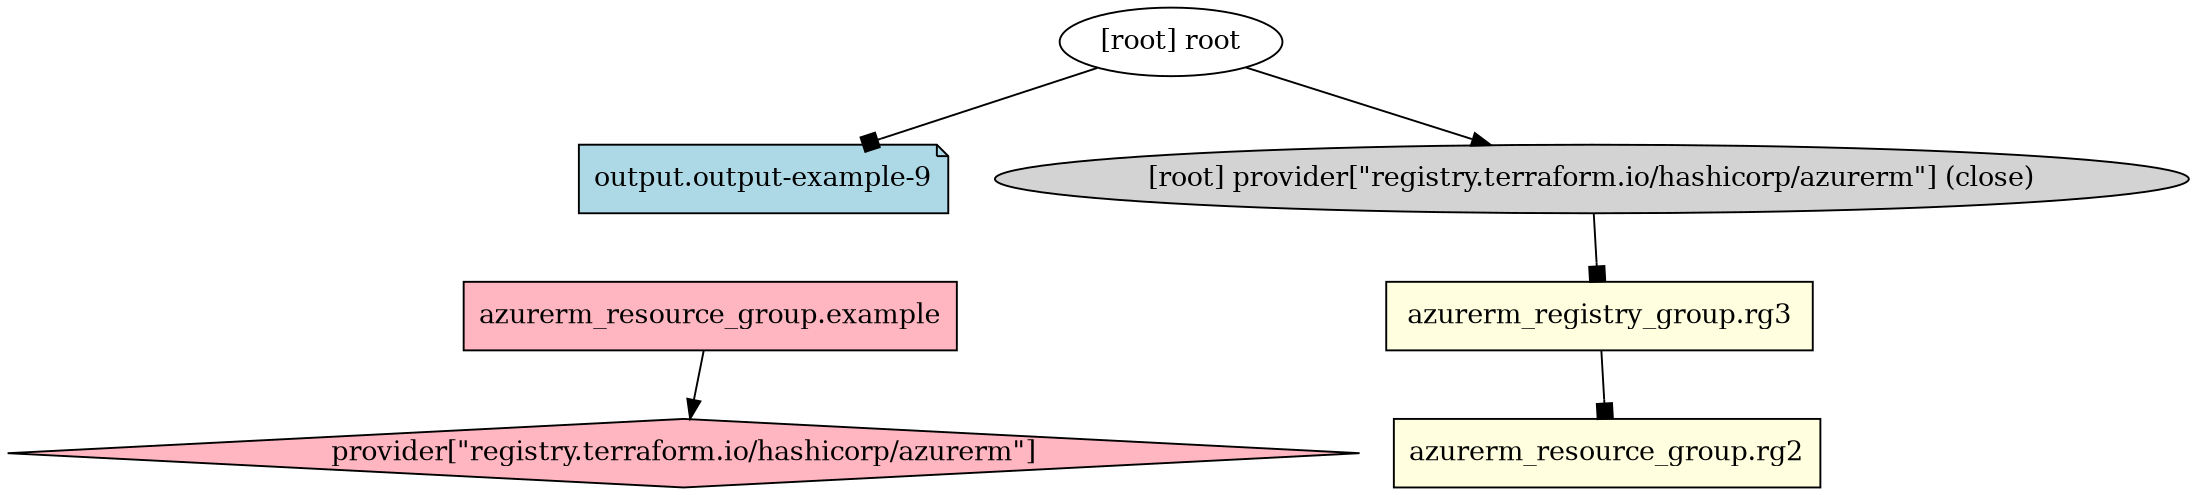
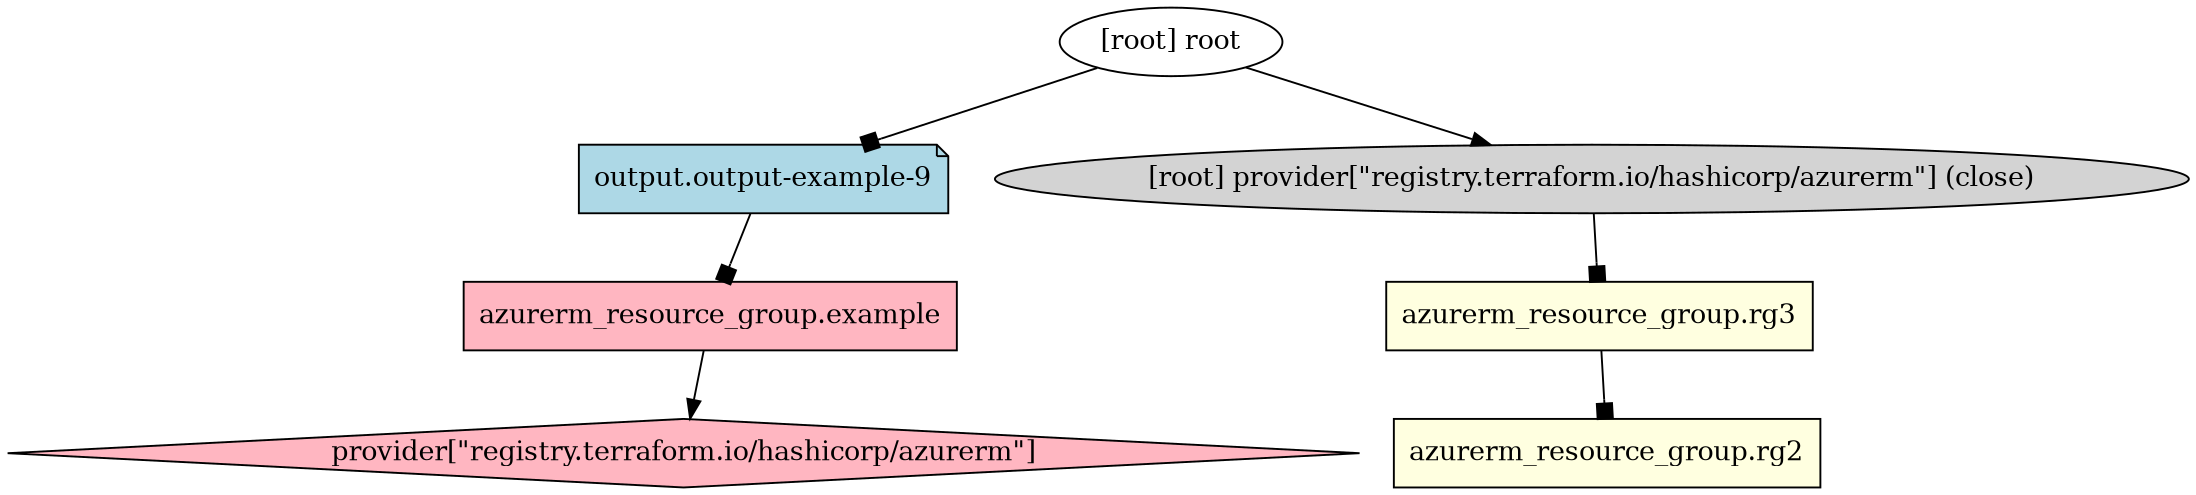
edge "output.output-example-9" -> "azurerm_resource_group.example": added
node "azurerm_registry_group.rg3": label "azurerm_registry_group.rg3" -> "azurerm_resource_group.rg3"
